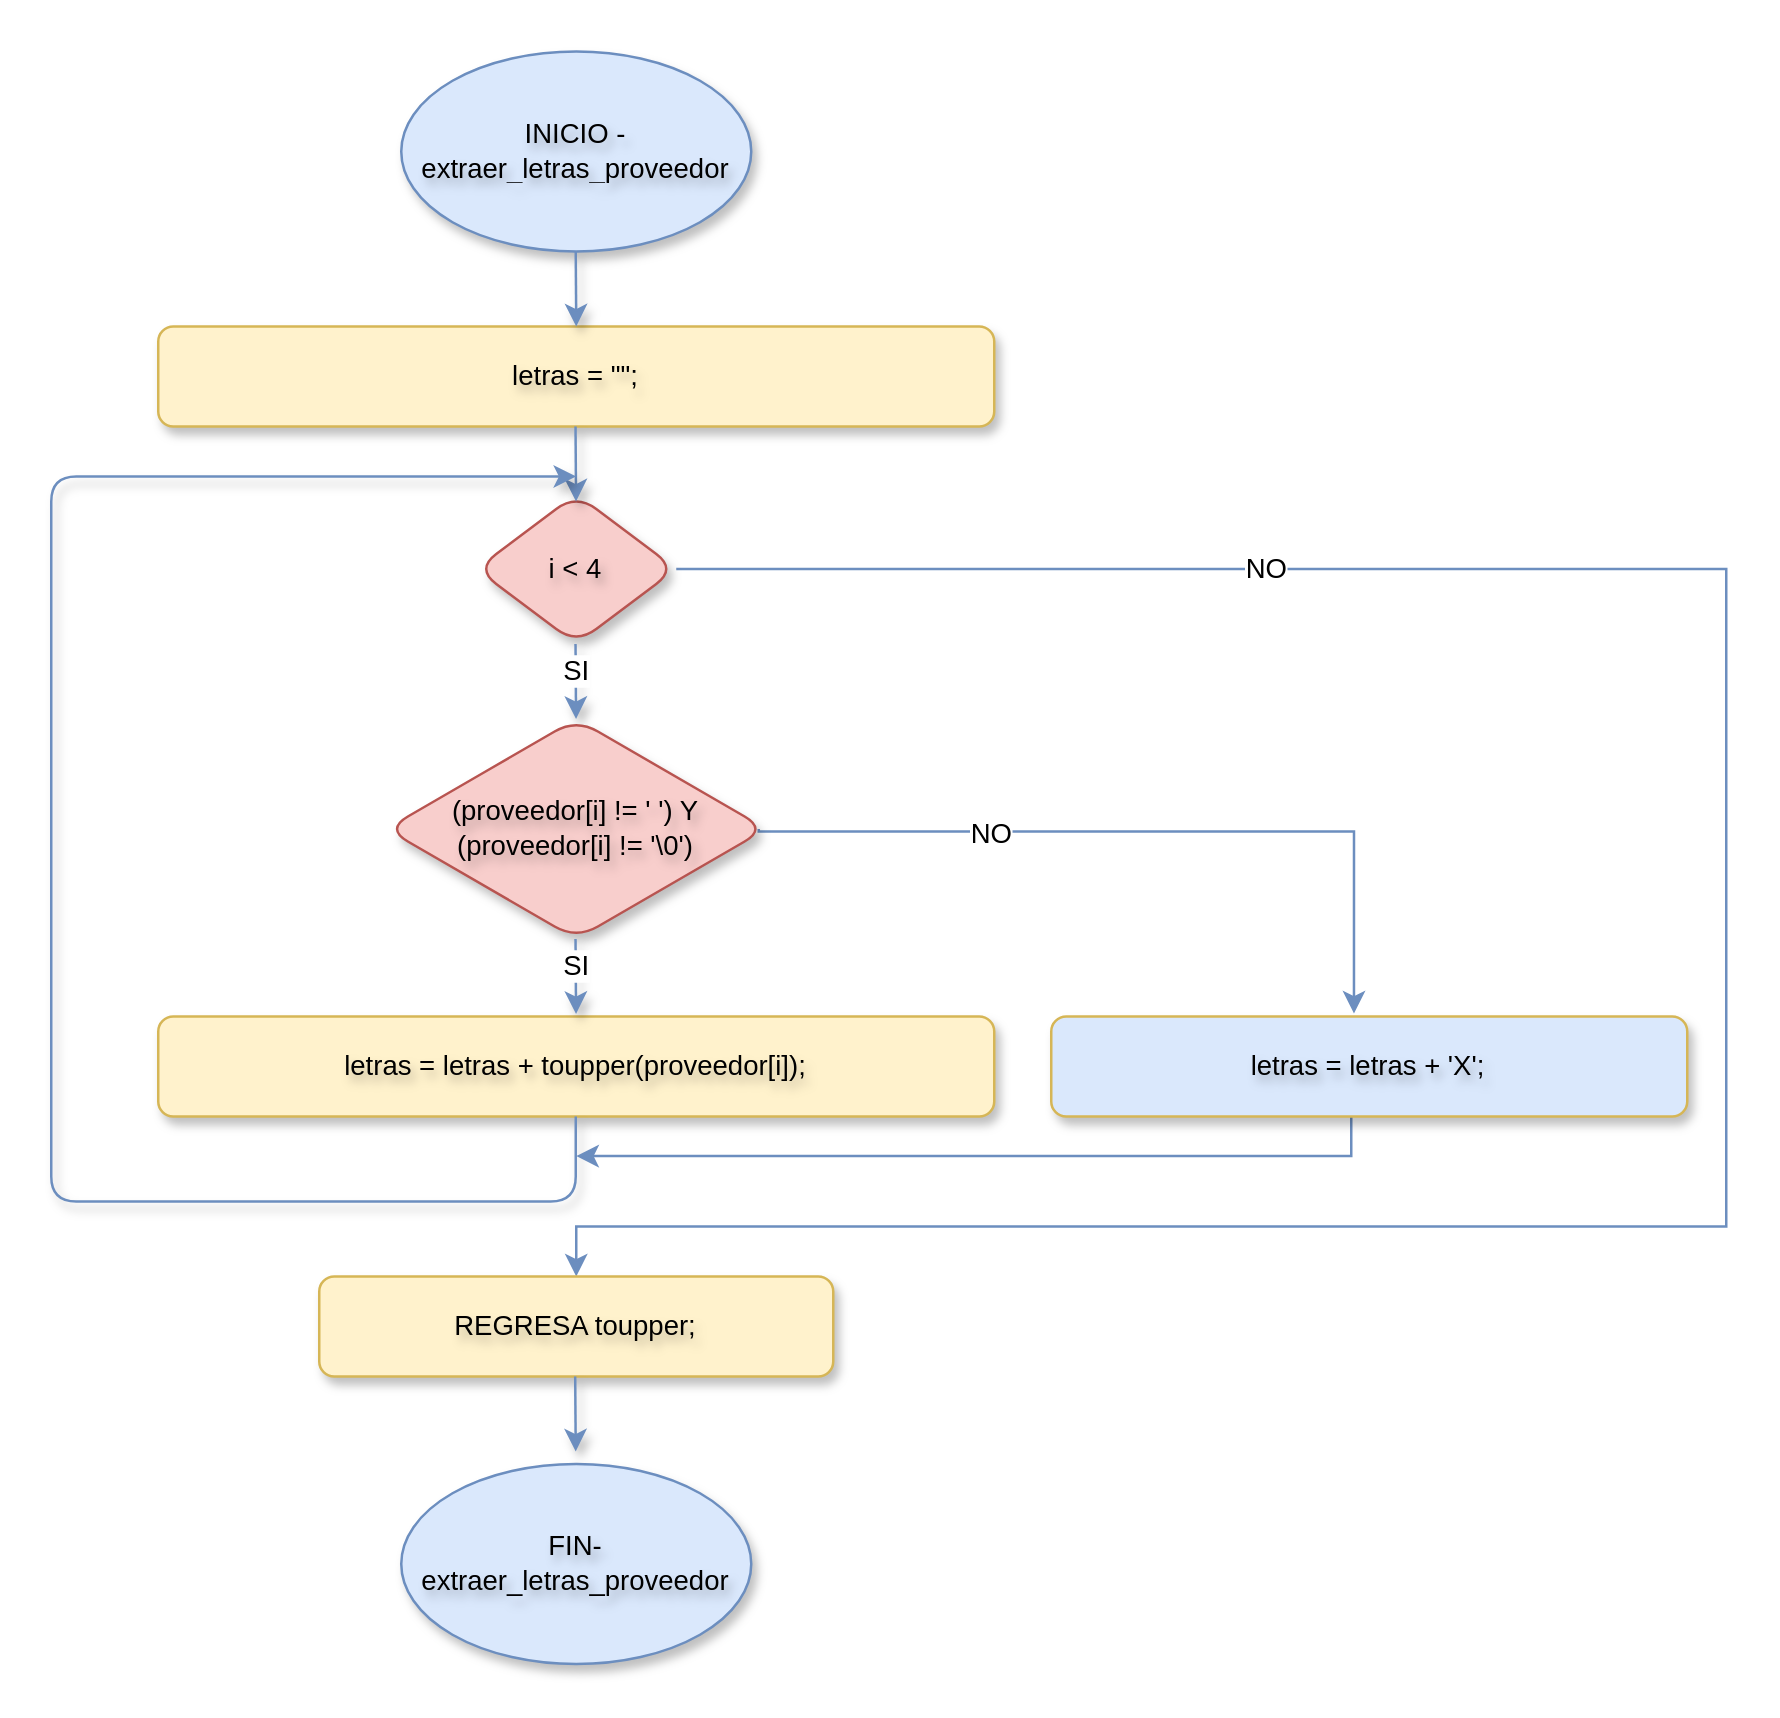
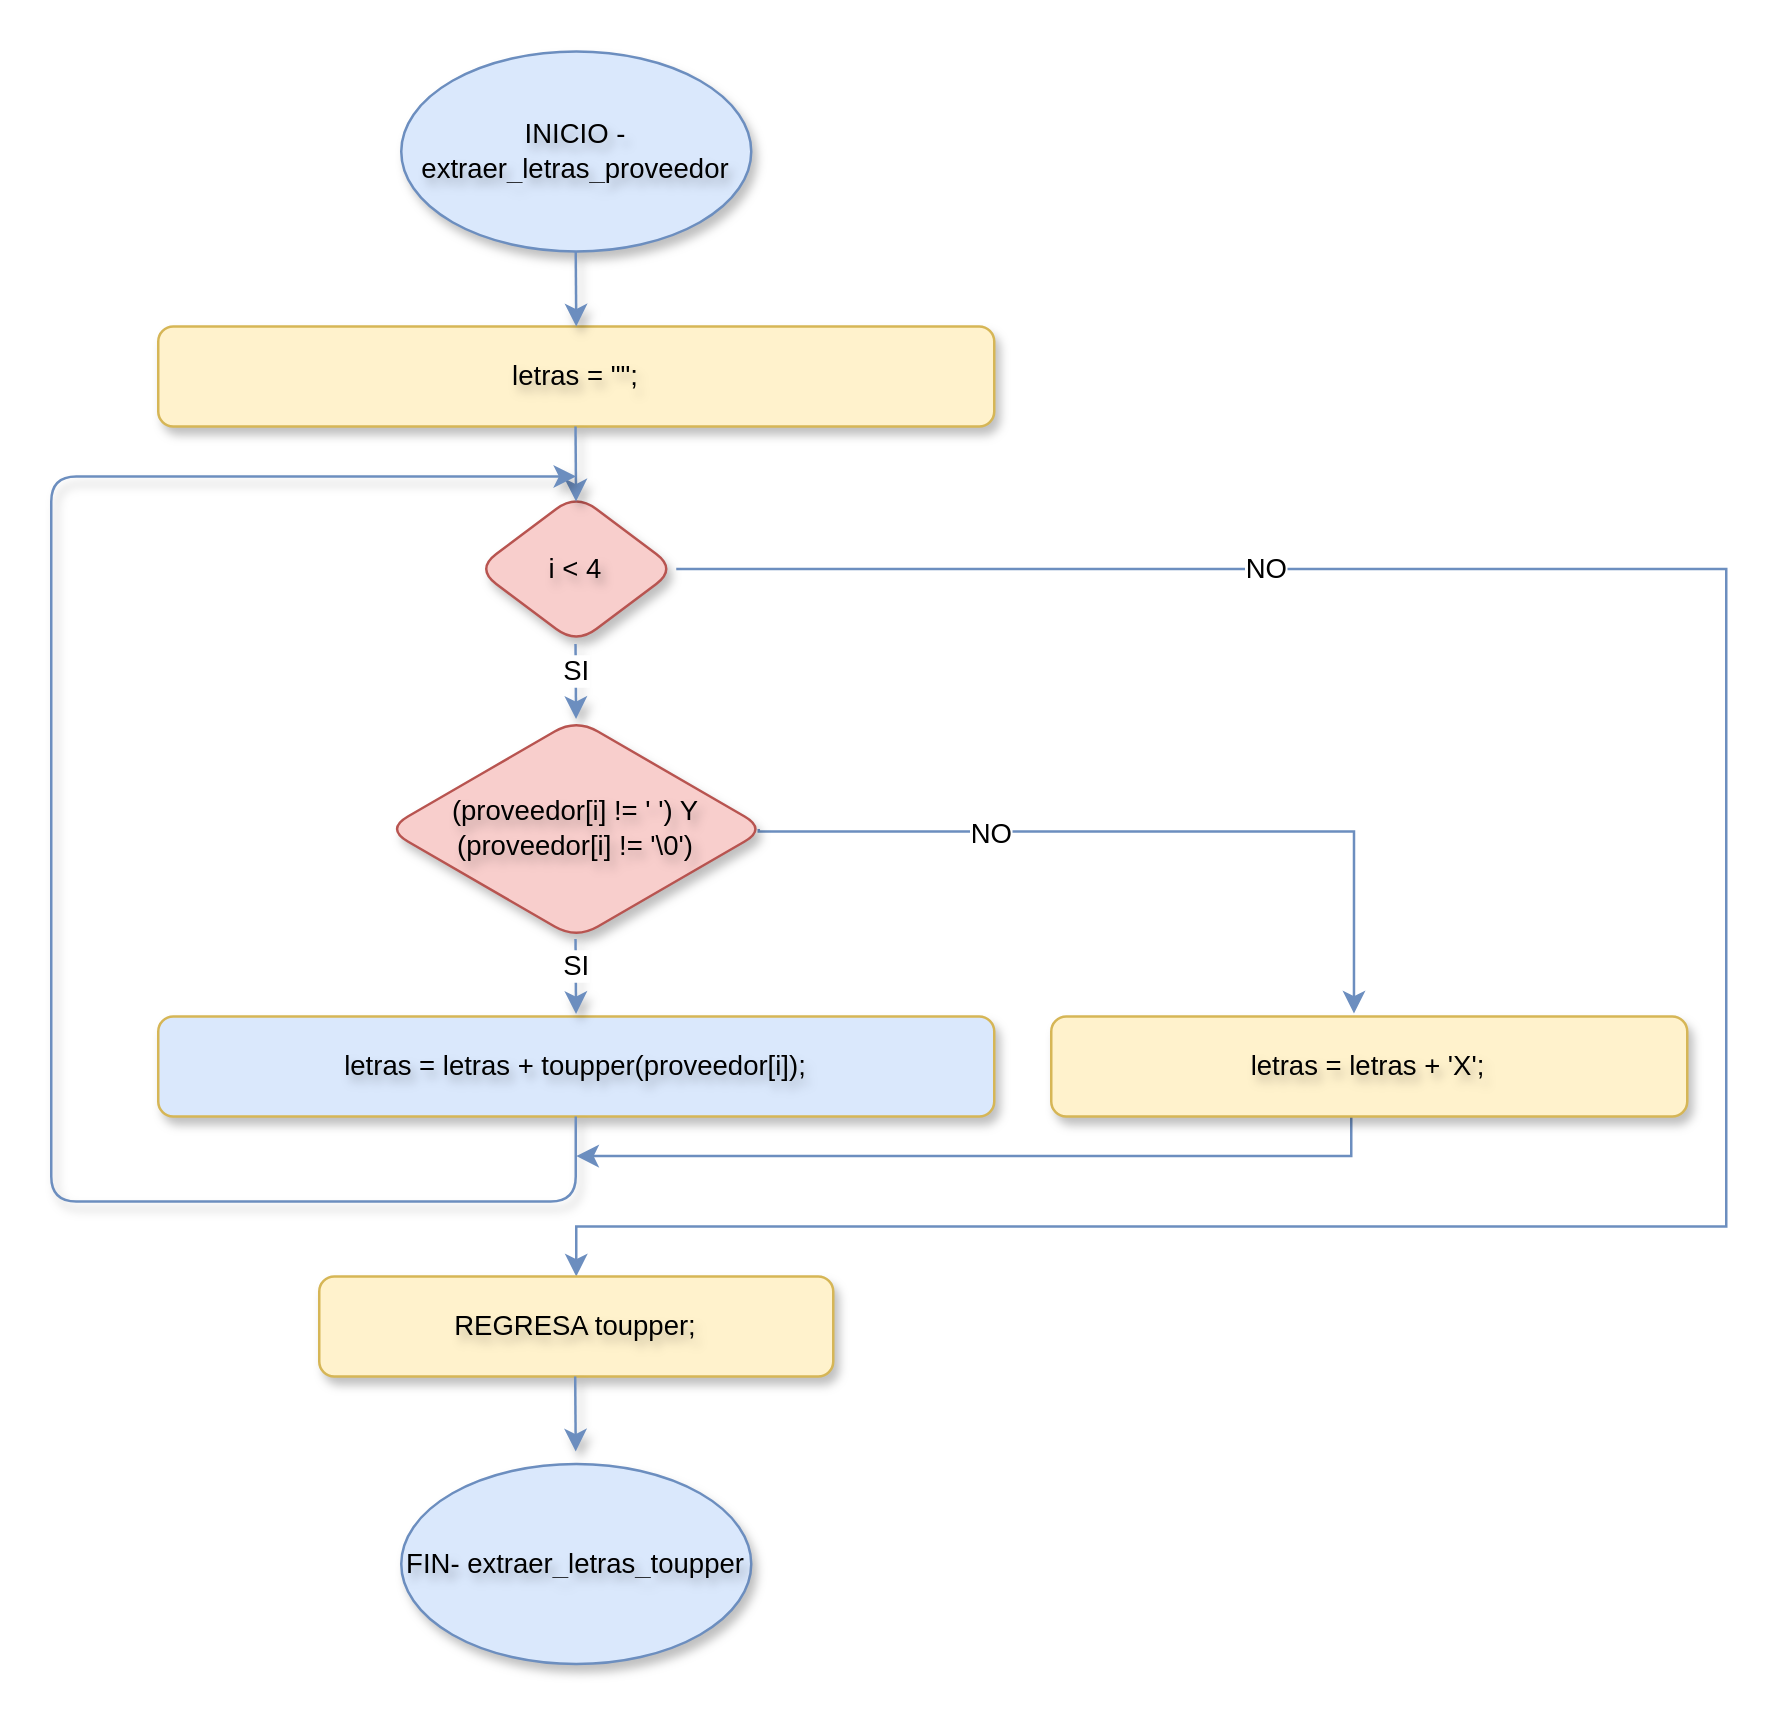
node "letras = letras + toupper(proveedor[i]);": fillcolor #fff2cc -> #dae8fc
node "letras = letras + 'X';": fillcolor #dae8fc -> #fff2cc
node "FIN- extraer_letras_proveedor": label "FIN- extraer_letras_proveedor" -> "FIN- extraer_letras_toupper"
